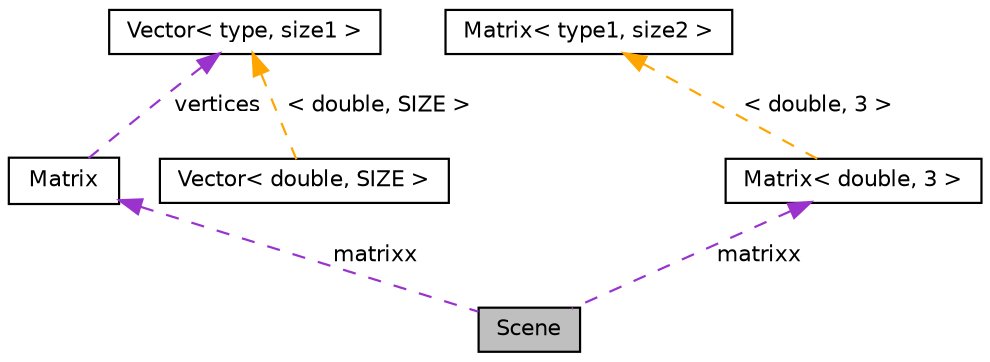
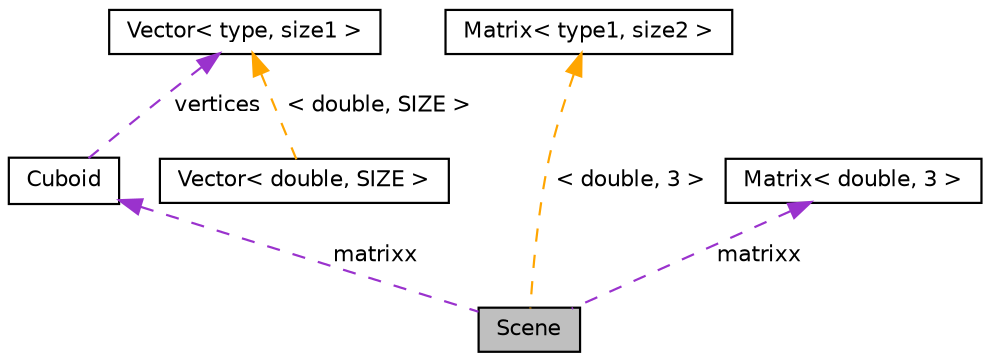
edge "Matrix< double, 3 >" -> "Matrix< type1, size2 >": now "Scene" -> "Matrix< type1, size2 >"
node "Matrix": label "Matrix" -> "Cuboid"
